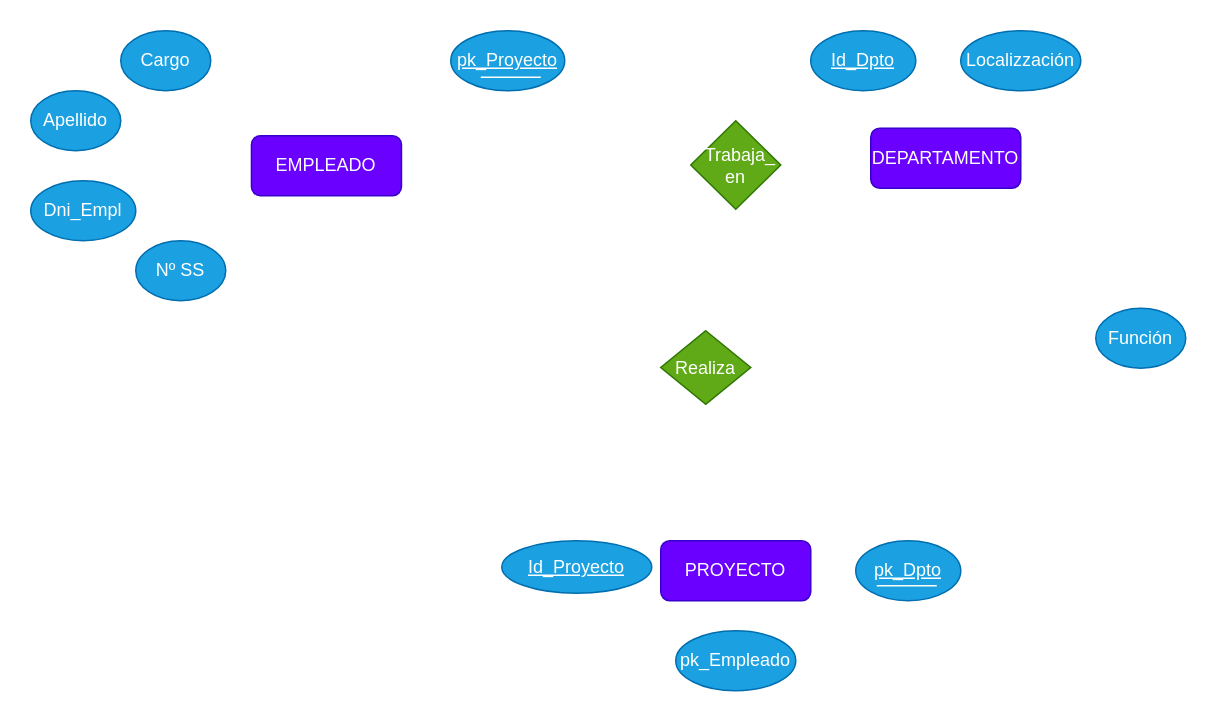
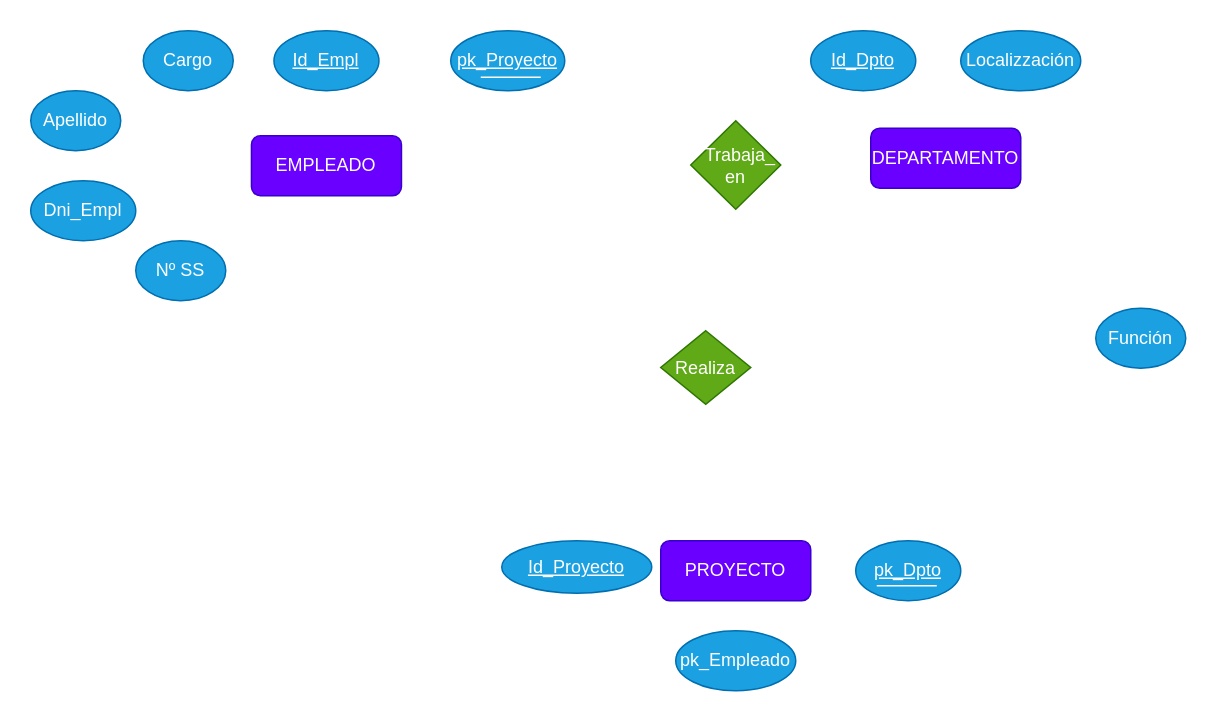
node "Cargo": moved (166, 61) -> (188, 61)
node "Id_Empl": added
